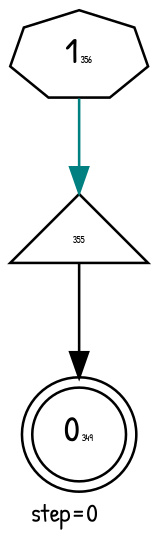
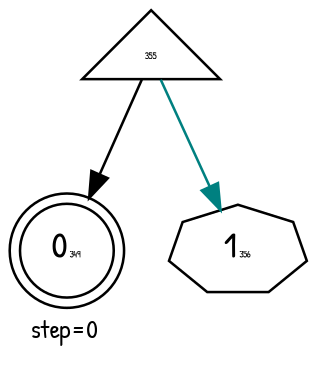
edge "1" -> "355": reversed
